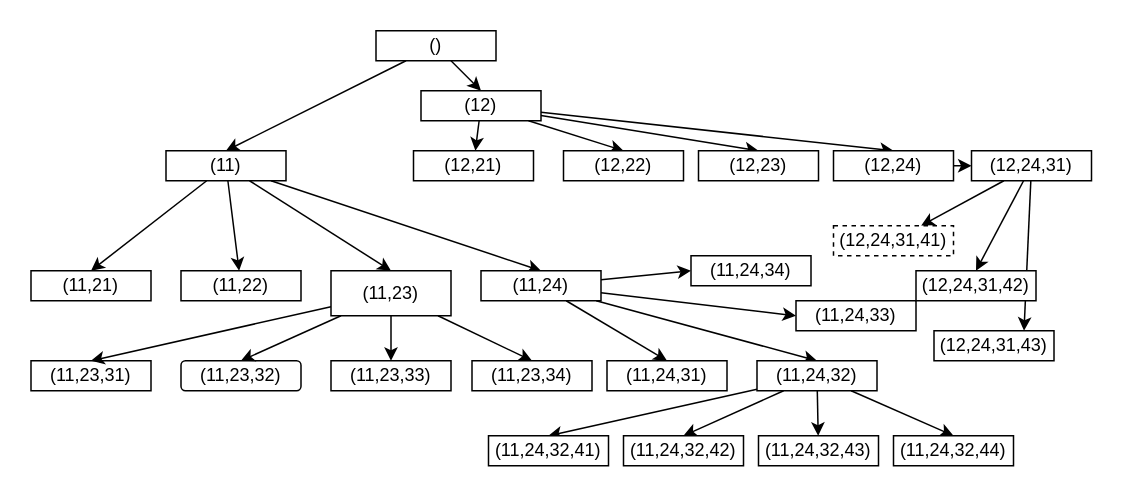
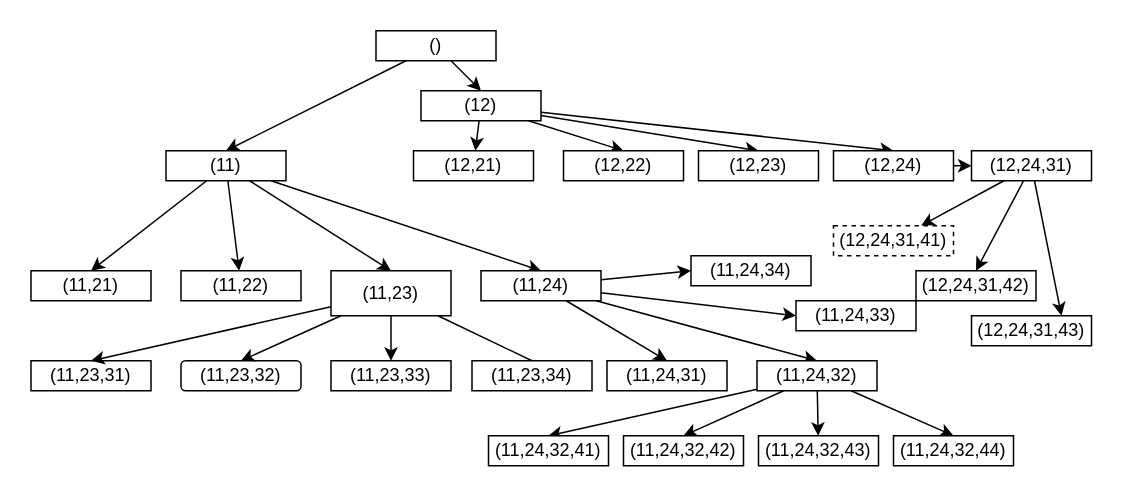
node "(12,24,31,43)": moved (994, 346) -> (1031, 331)
edge "(11,23)" -> "(11,23,34)": arrowhead classic -> none
